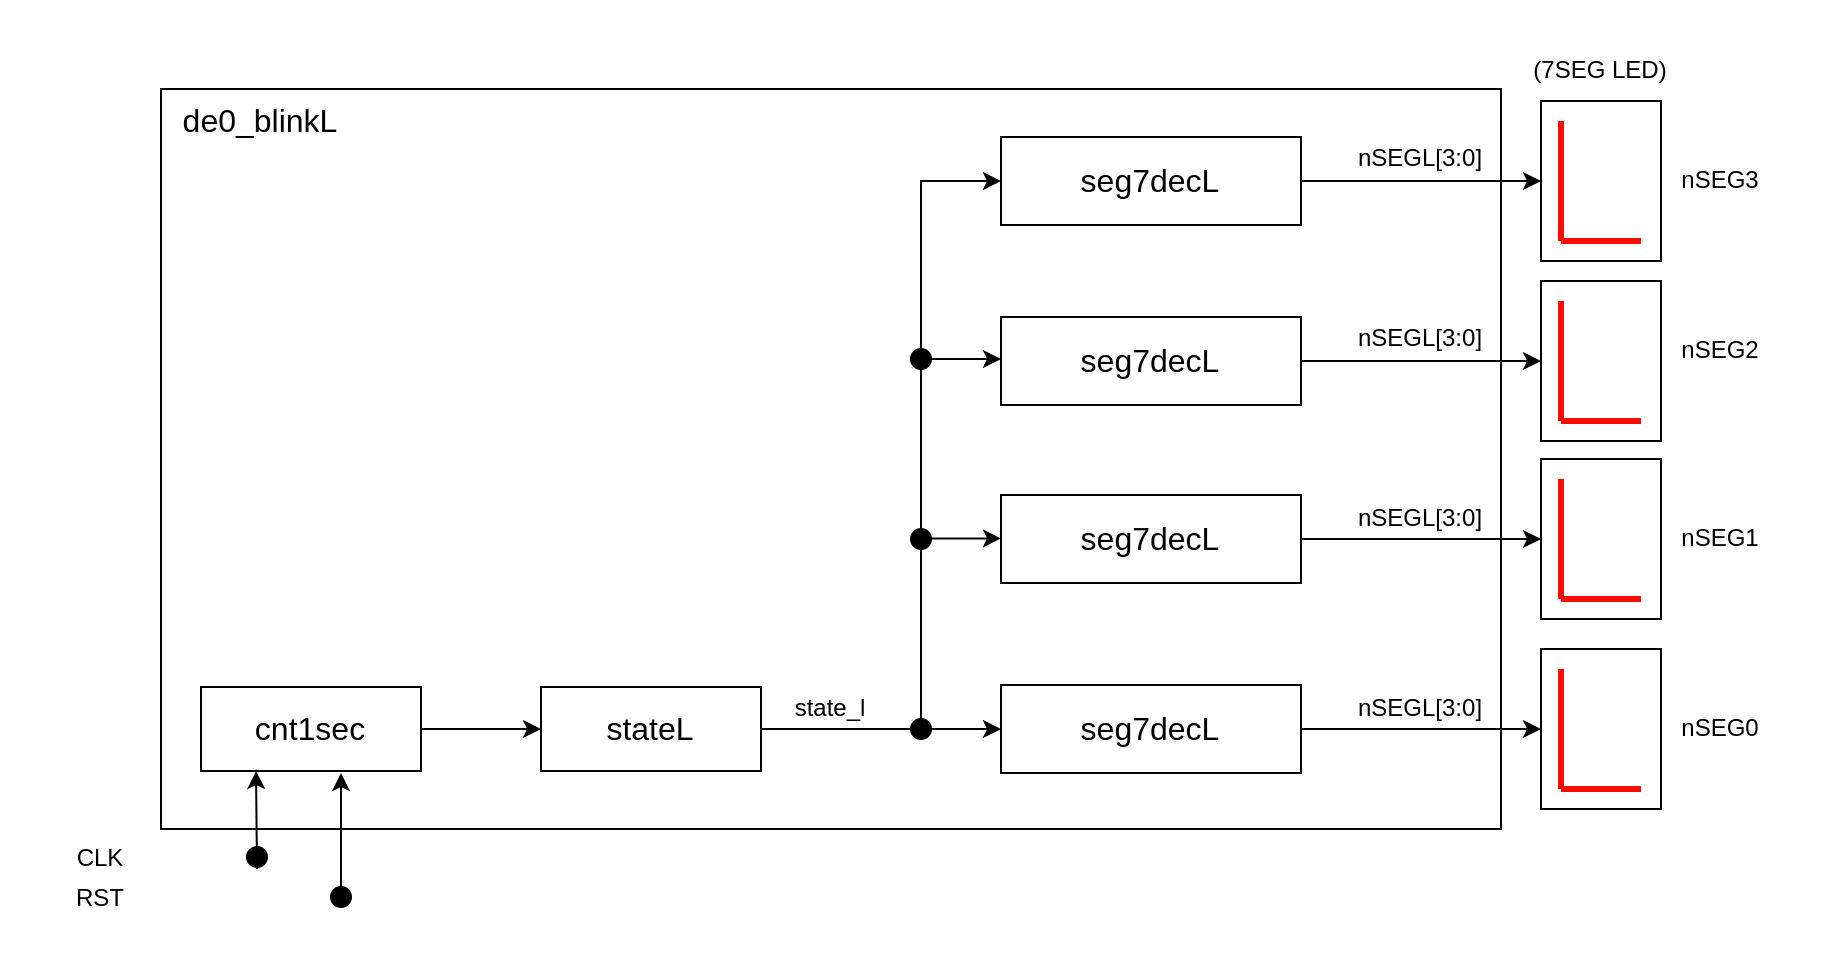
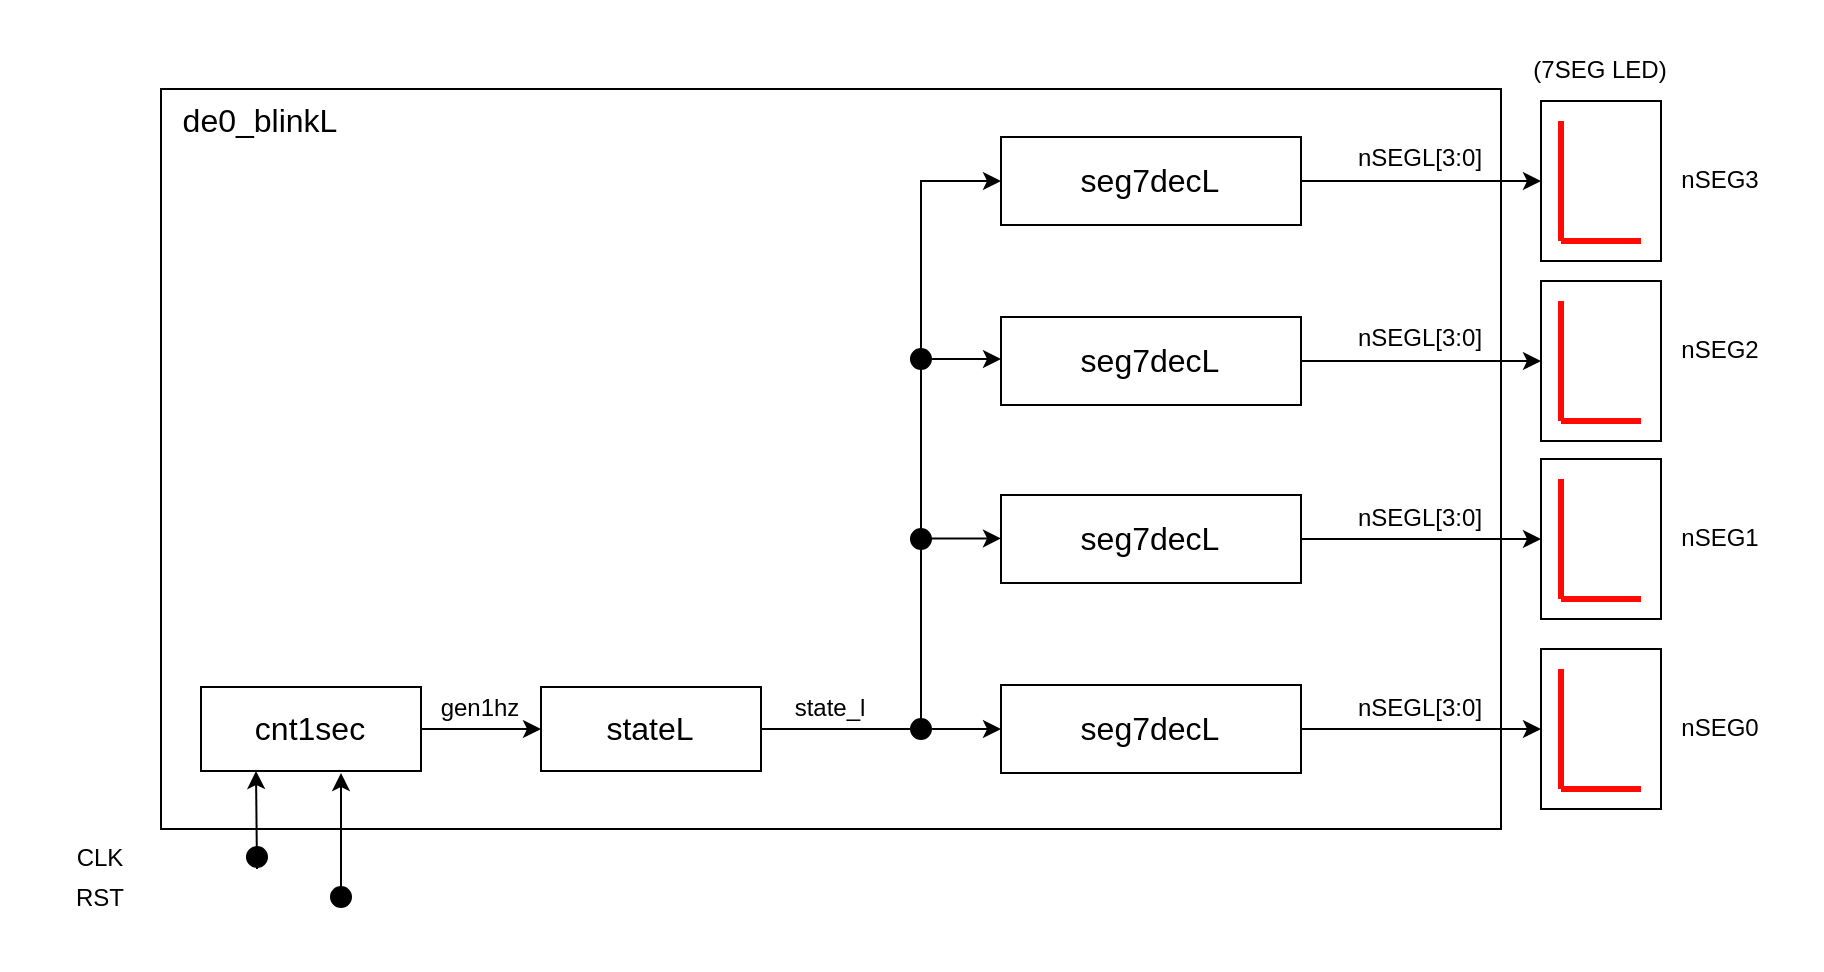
node "gen1hz": added
